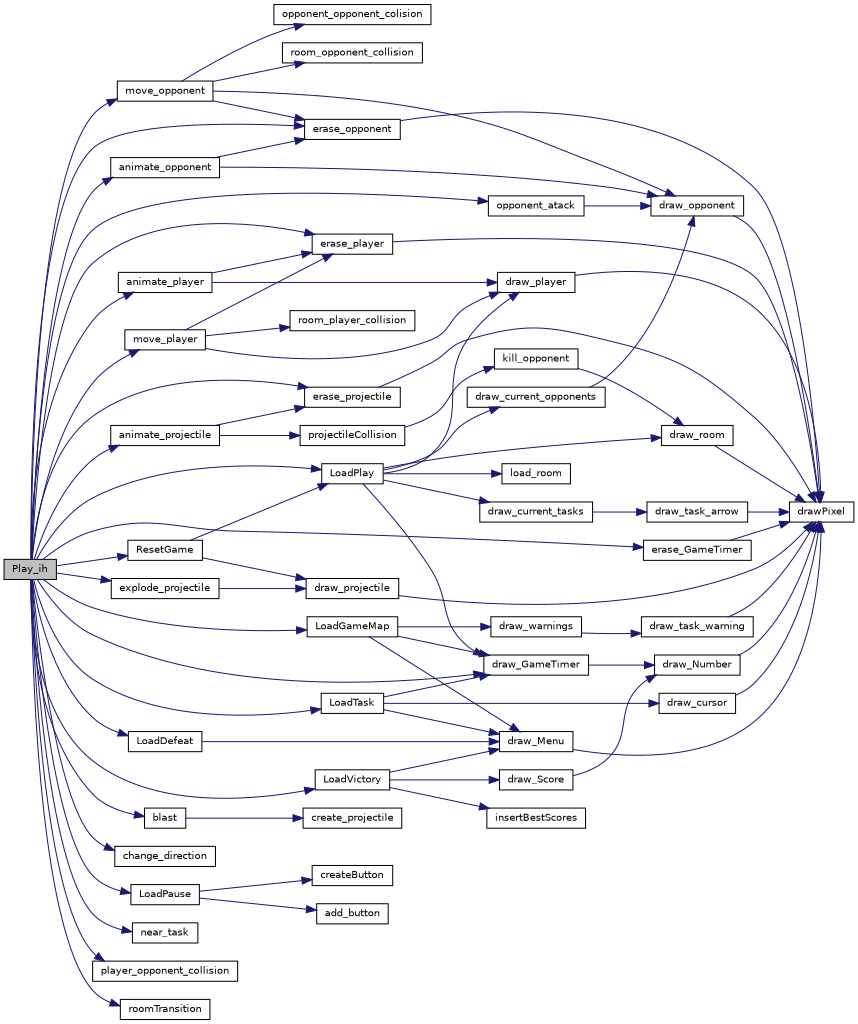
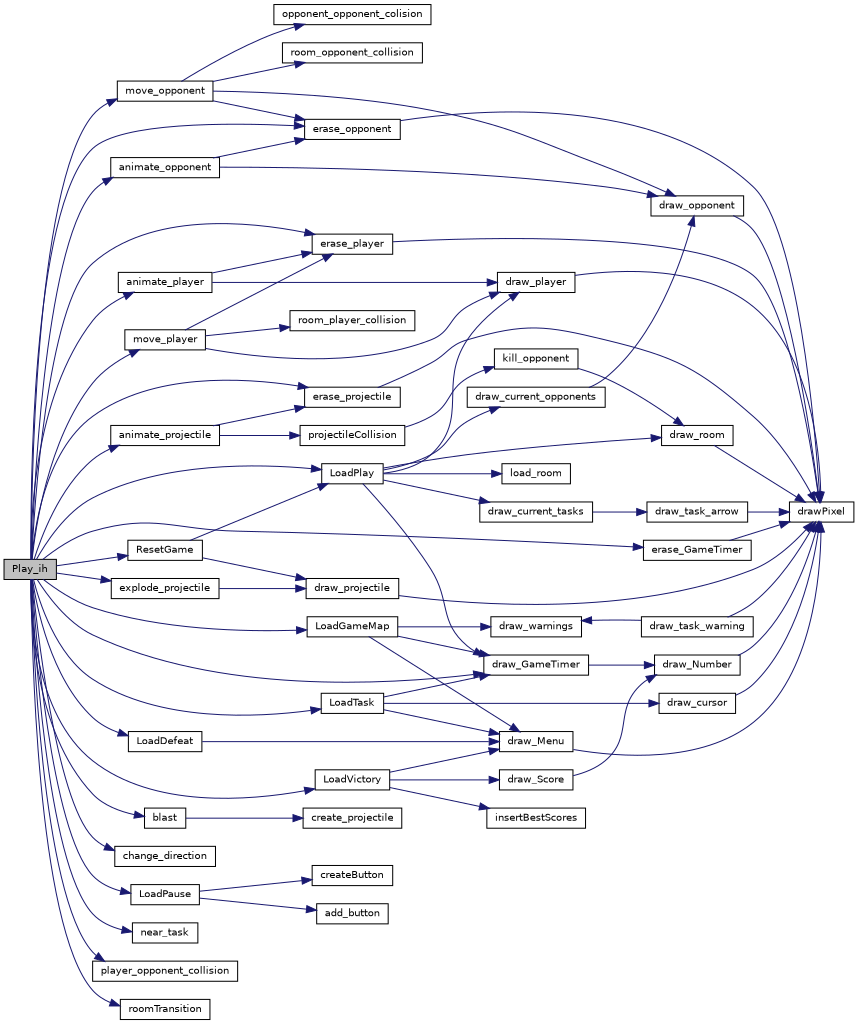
node "opponent_atack": removed
edge "draw_warnings" -> "draw_task_warning": reversed
